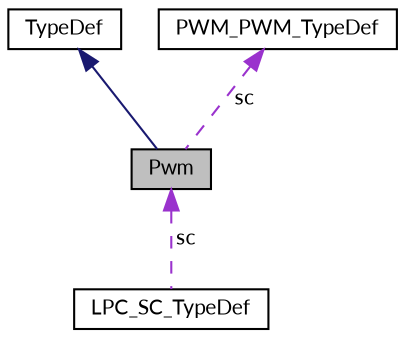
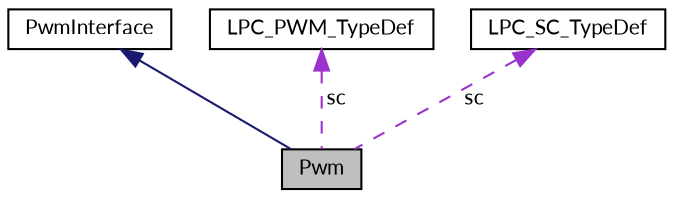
node "TypeDef": label "TypeDef" -> "PwmInterface"
node "PWM_PWM_TypeDef": label "PWM_PWM_TypeDef" -> "LPC_PWM_TypeDef"
edge "LPC_SC_TypeDef" -> "Pwm": reversed
